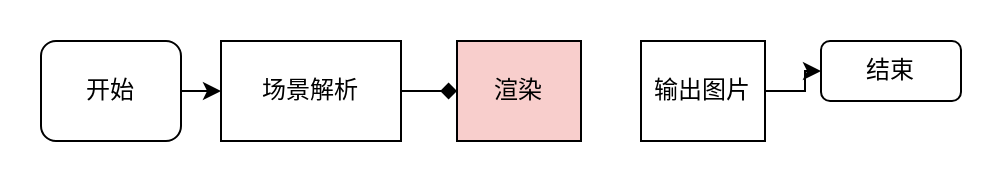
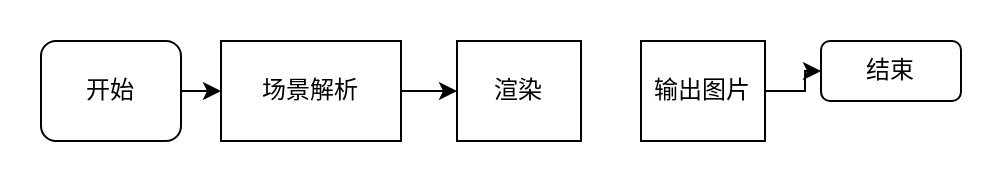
edge "场景解析" -> "渲染": arrowhead diamond -> classic
node "渲染": fillcolor #f8cecc -> #ffffff
